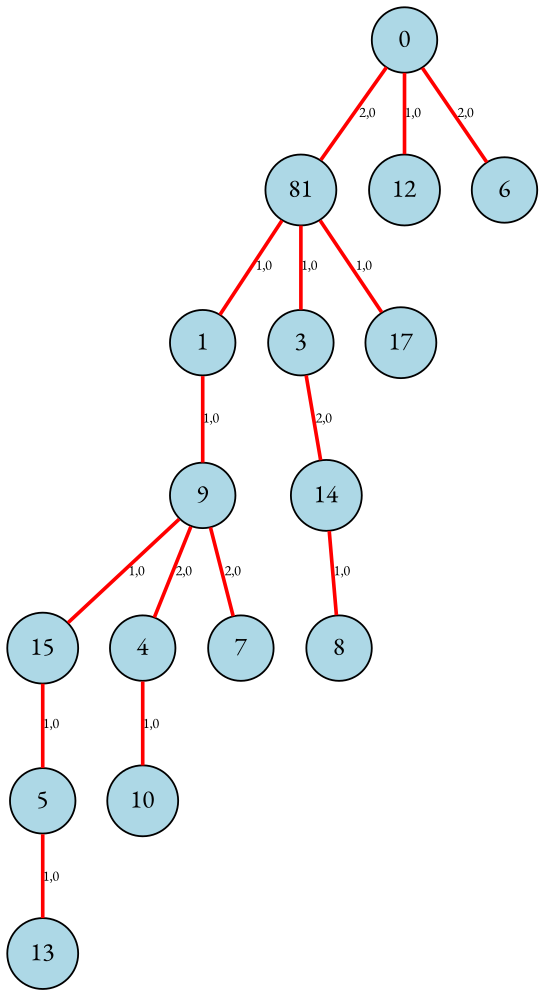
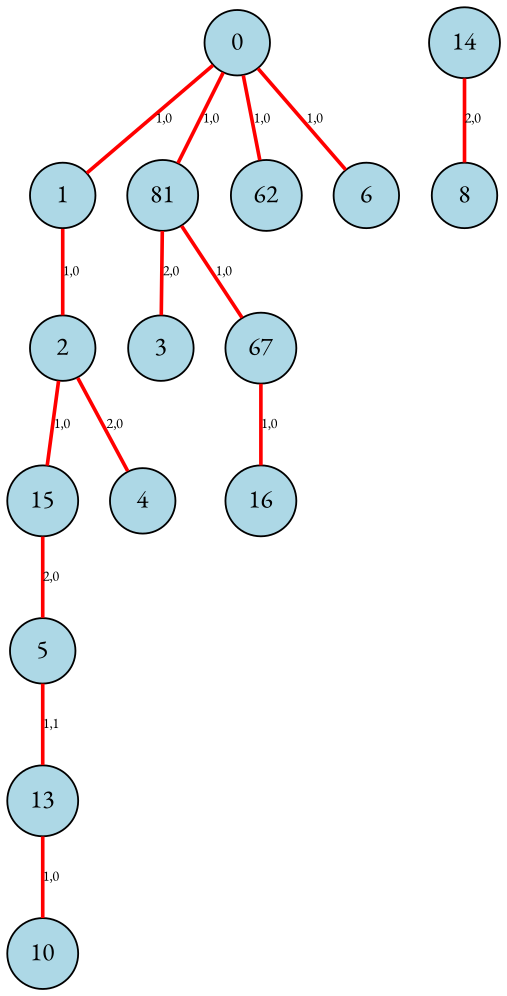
edge "0" -- "81": label "2,0" -> "1,0"
edge "0" -- "6": label "2,0" -> "1,0"
node "12": label "12" -> "62"
edge "81" -- "3": label "1,0" -> "2,0"
edge "81" -- "1": now "0" -- "1"
node "17": label "17" -> "67"
edge "3" -- "14": removed, label "2,0"
node "9": label "9" -> "2"
node "16": added
edge "14" -- "8": label "1,0" -> "2,0"
node "7": removed
edge "4" -- "10": now "13" -- "10"
edge "15" -- "5": label "1,0" -> "2,0"
edge "5" -- "13": label "1,0" -> "1,1"
